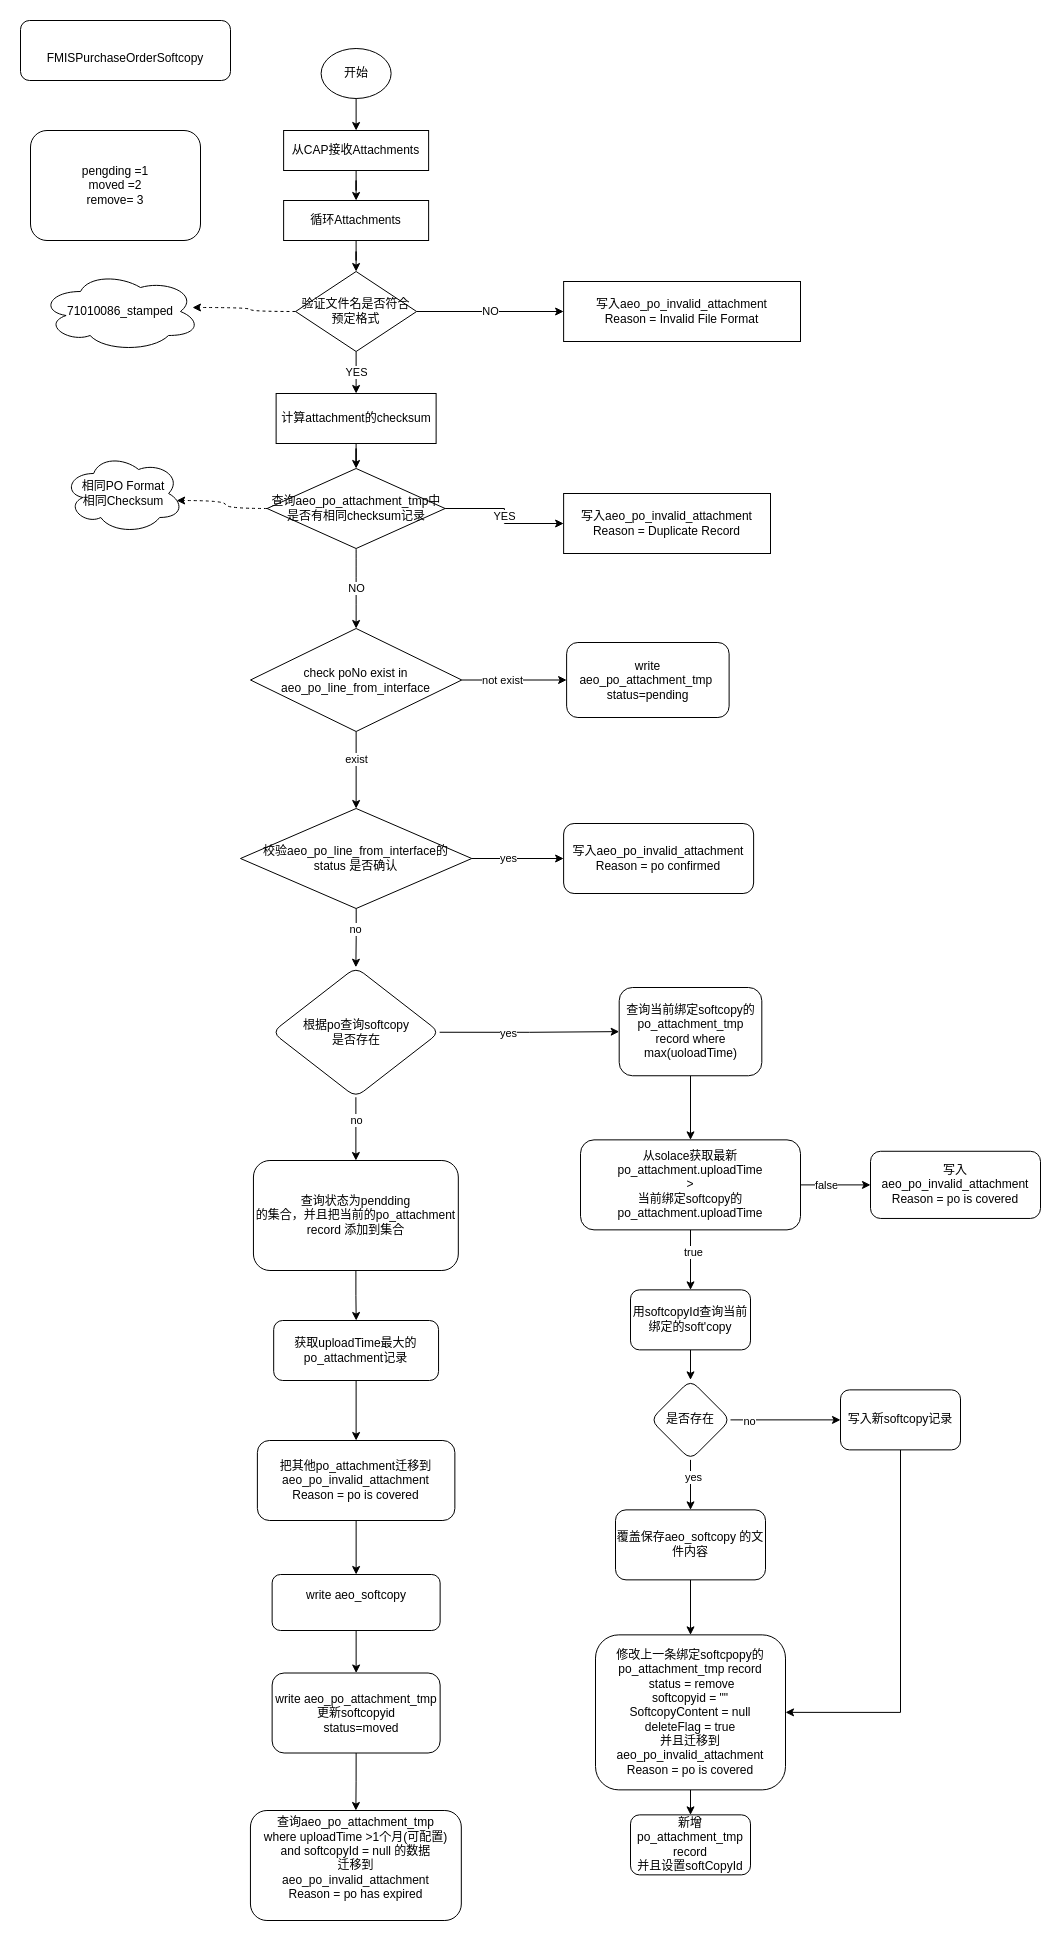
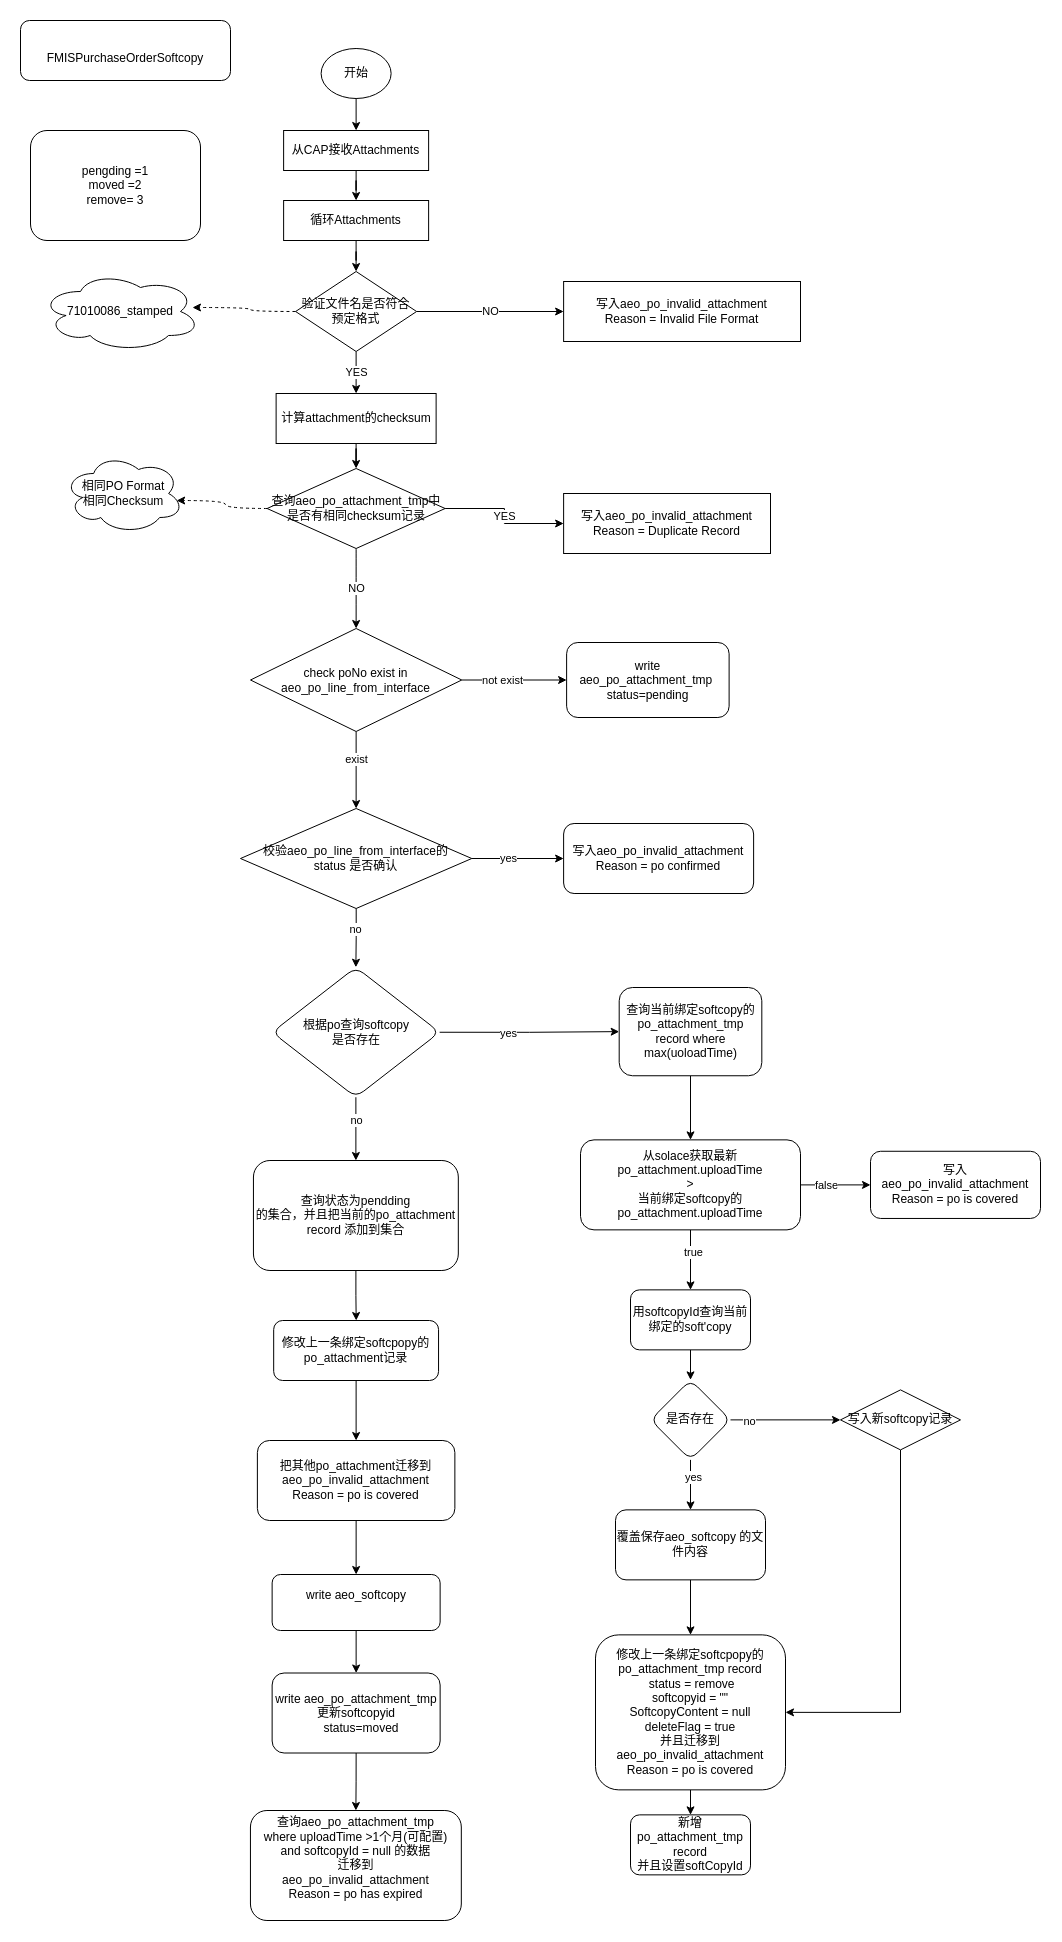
node "获取uploadTime最大的po_attachment记录": label "获取uploadTime最大的po_attachment记录" -> "修改上一条绑定softcpopy的po_attachment记录"
node "写入新softcopy记录": shape rounded rectangle -> diamond
